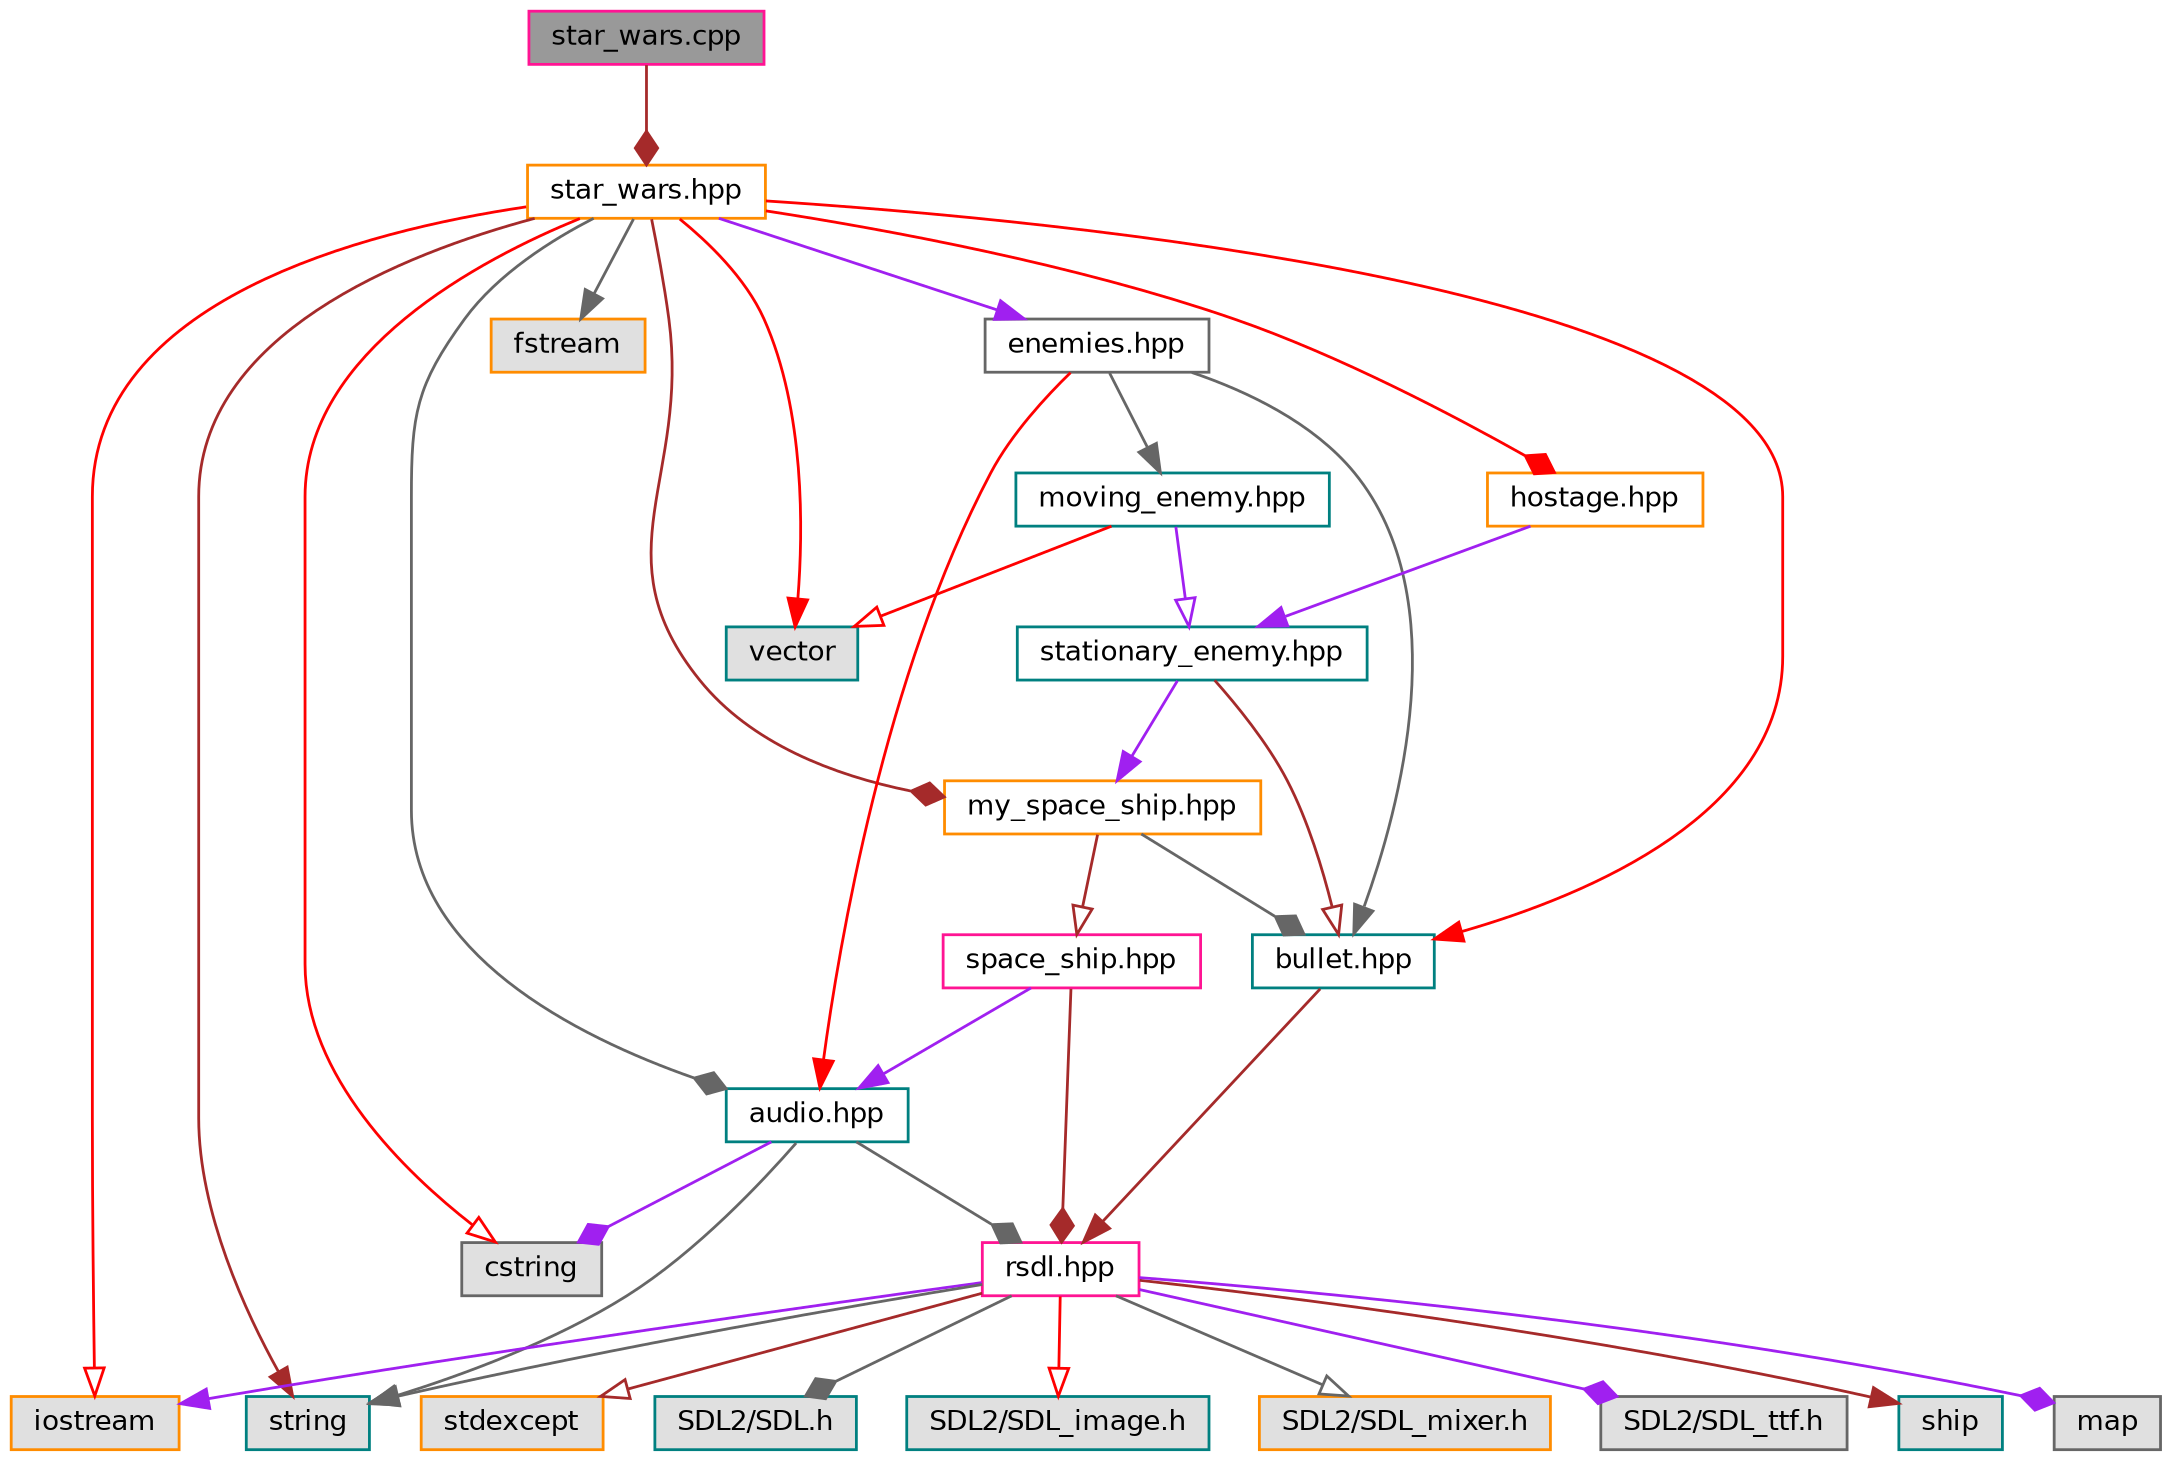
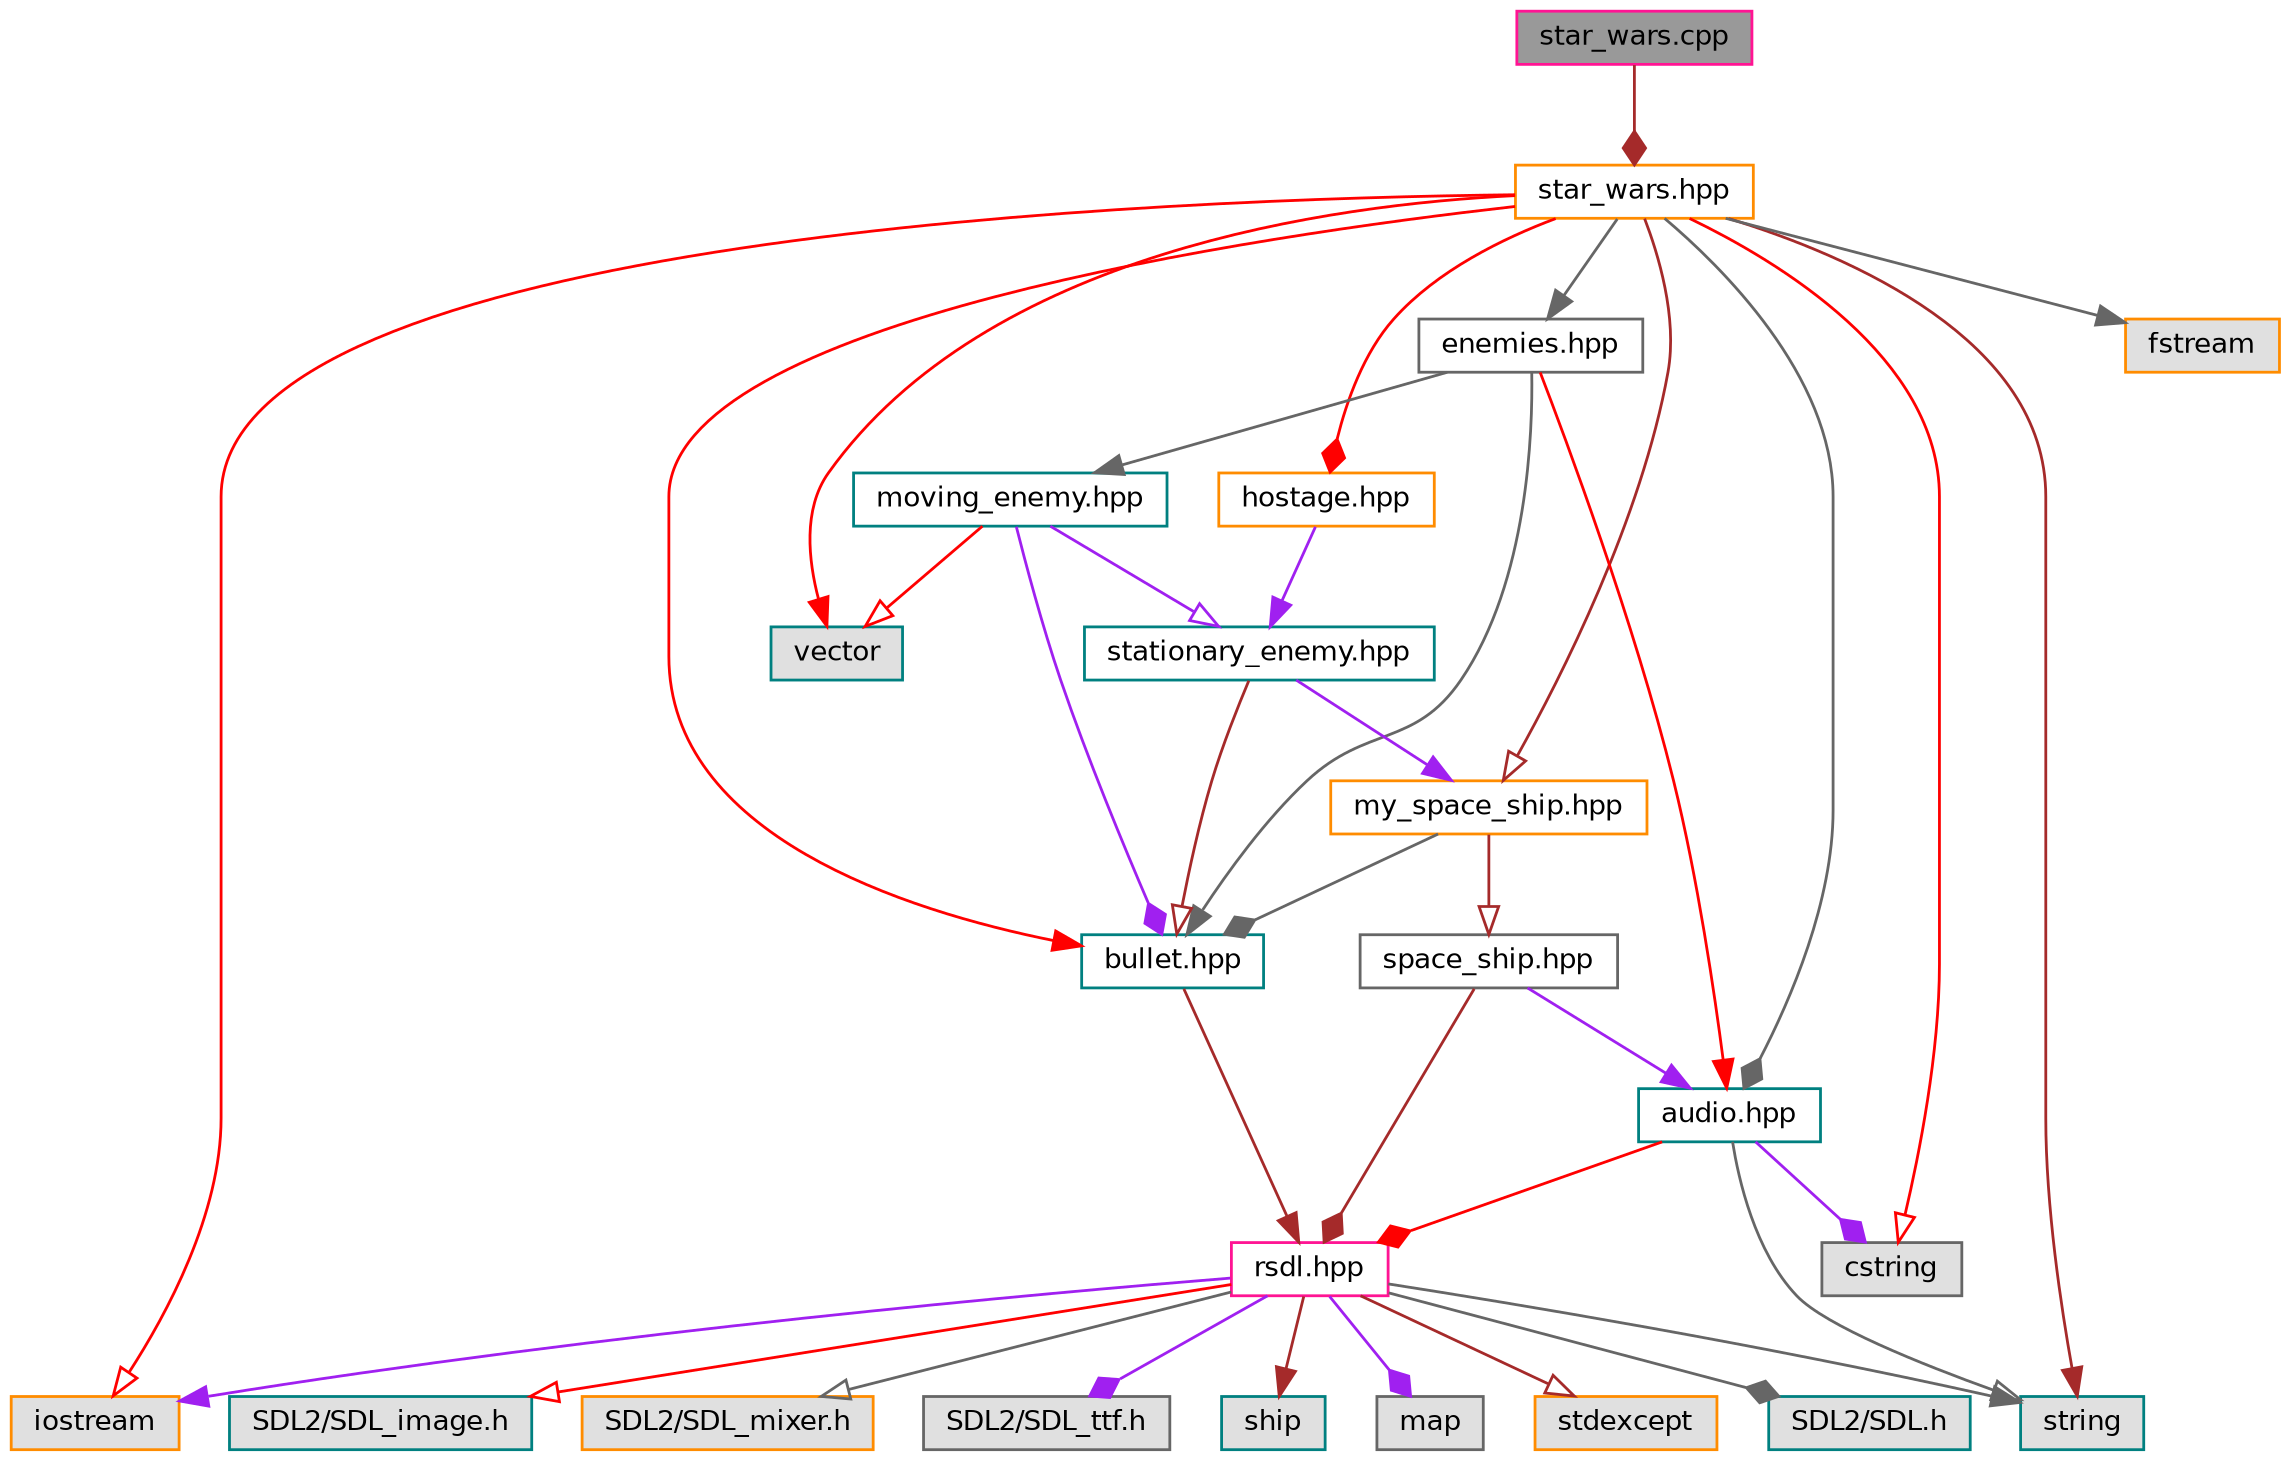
edge "star_wars.hpp" -> "enemies.hpp": color purple -> gray40
edge "star_wars.hpp" -> "my_space_ship.hpp": arrowhead diamond -> onormal
edge "moving_enemy.hpp" -> "bullet.hpp": added
node "space_ship.hpp": color deeppink -> gray40
edge "audio.hpp" -> "rsdl.hpp": color gray40 -> red
